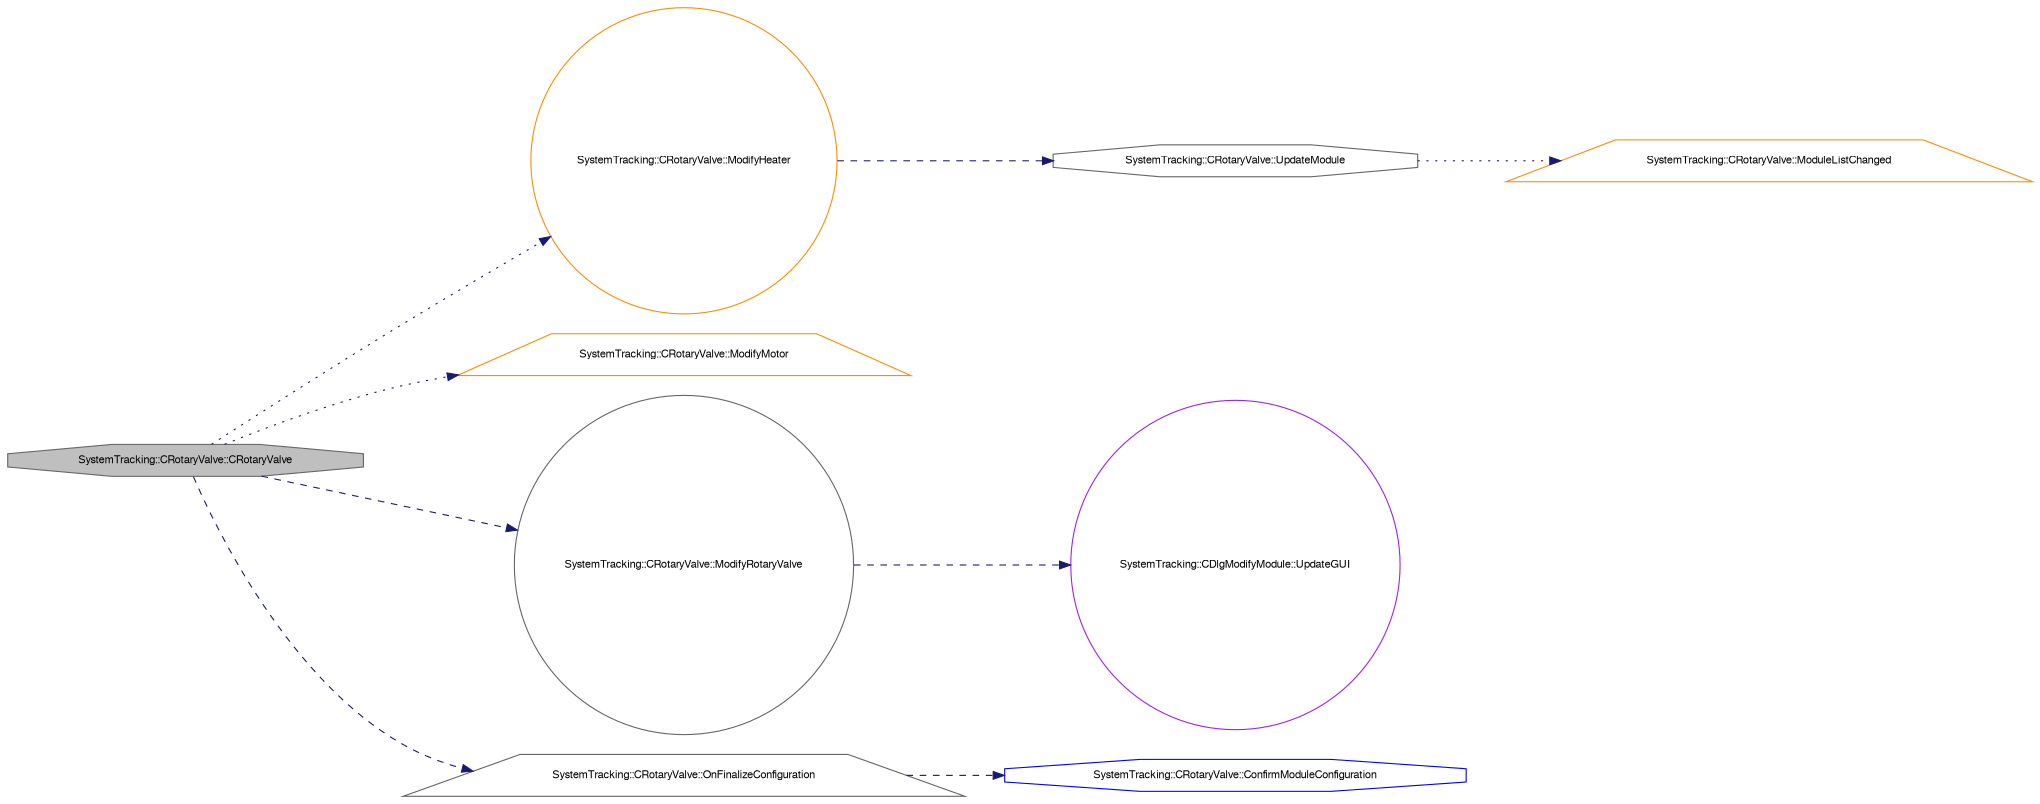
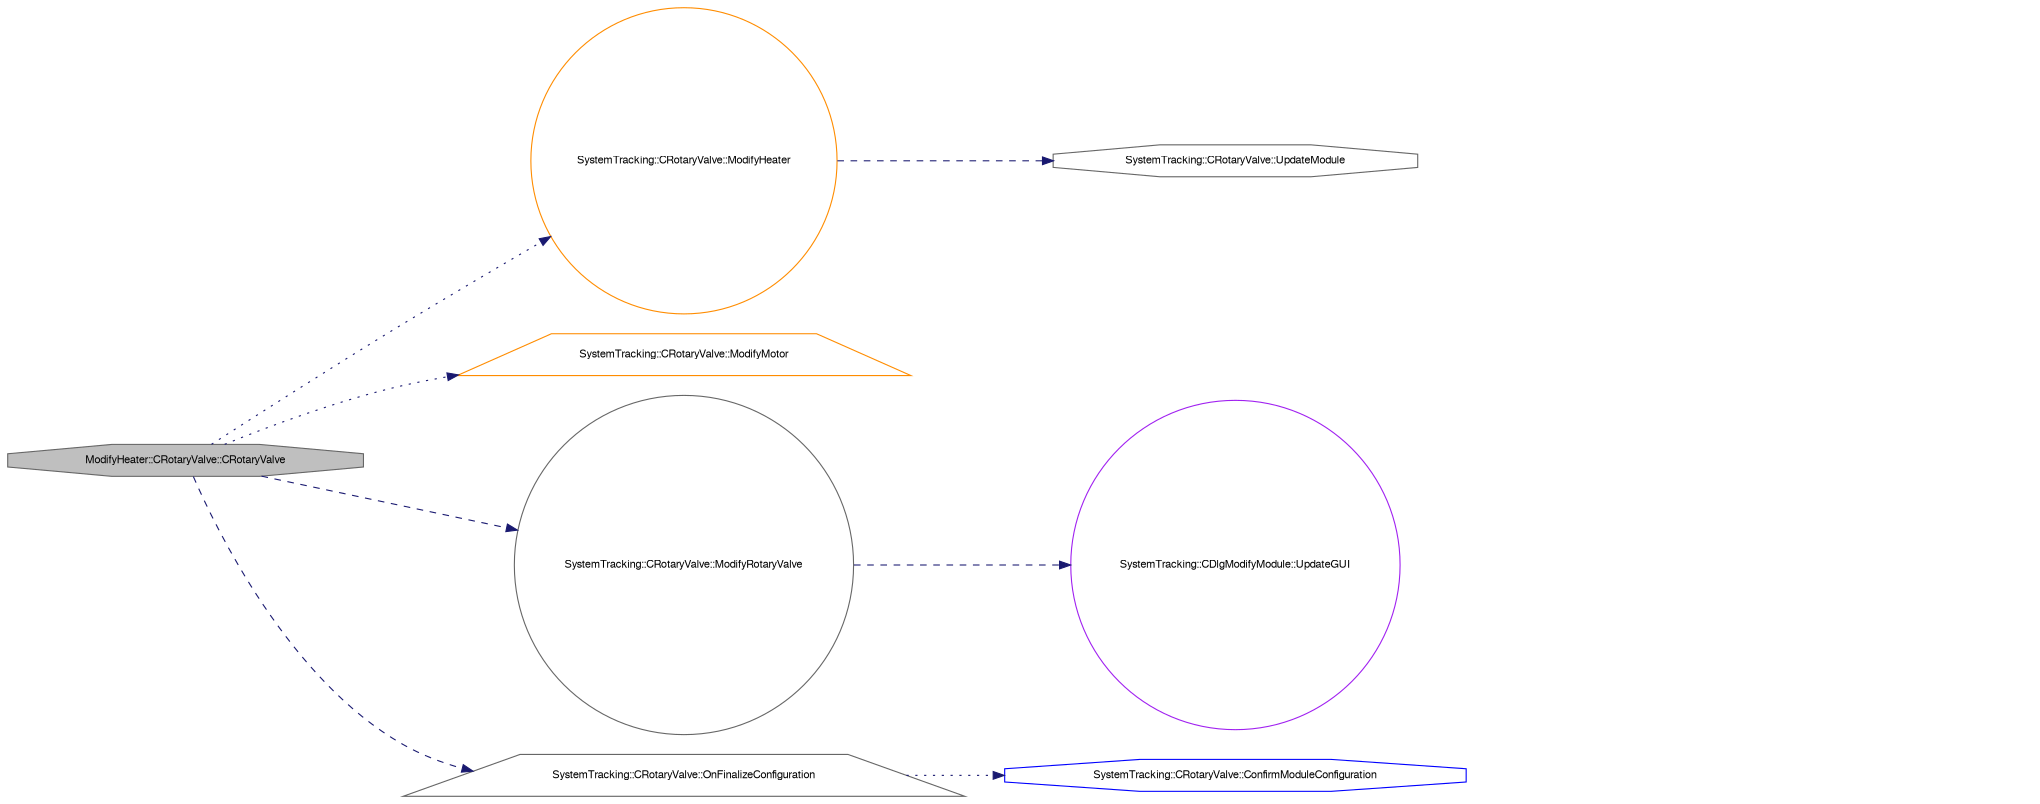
node "SystemTracking::CRotaryValve::ModuleListChanged": removed
node "SystemTracking::CRotaryValve::CRotaryValve": label "SystemTracking::CRotaryValve::CRotaryValve" -> "ModifyHeater::CRotaryValve::CRotaryValve"
edge "SystemTracking::CRotaryValve::OnFinalizeConfiguration" -> "SystemTracking::CRotaryValve::ConfirmModuleConfiguration": style dashed -> dotted
